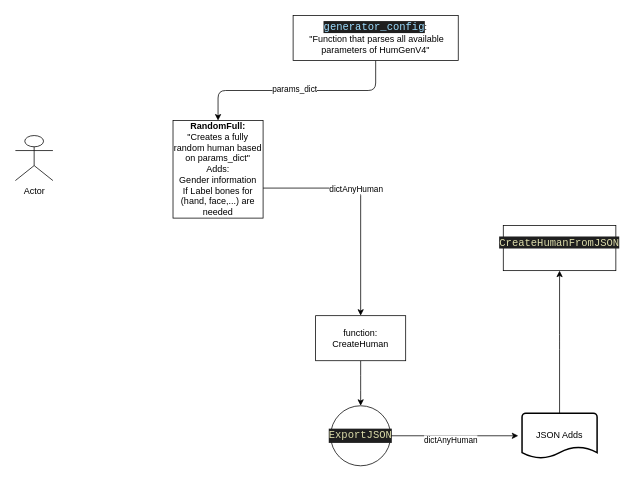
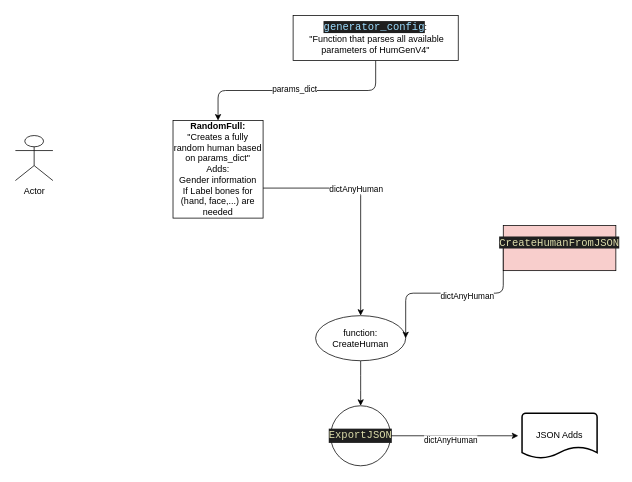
node "CreateHumanFromJSON": fillcolor #ffffff -> #f8cecc
edge "CreateHumanFromJSON" -> "function: CreateHuman": added, label "dictAnyHuman"
node "function: CreateHuman": shape rectangle -> ellipse
edge "JSON Adds" -> "CreateHumanFromJSON": removed
